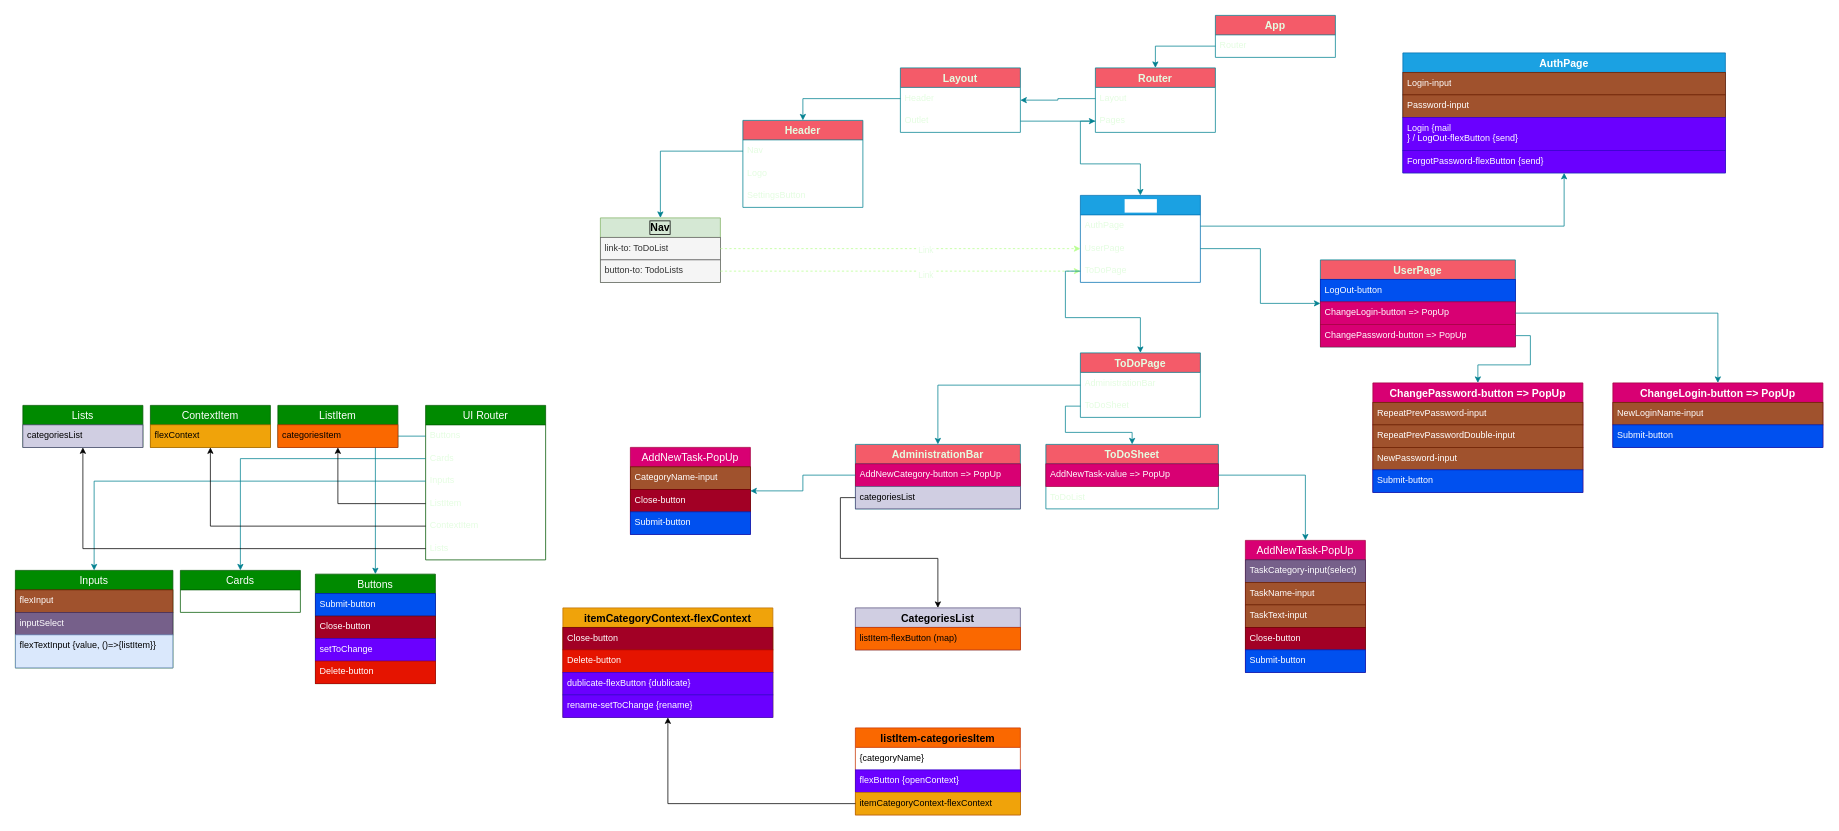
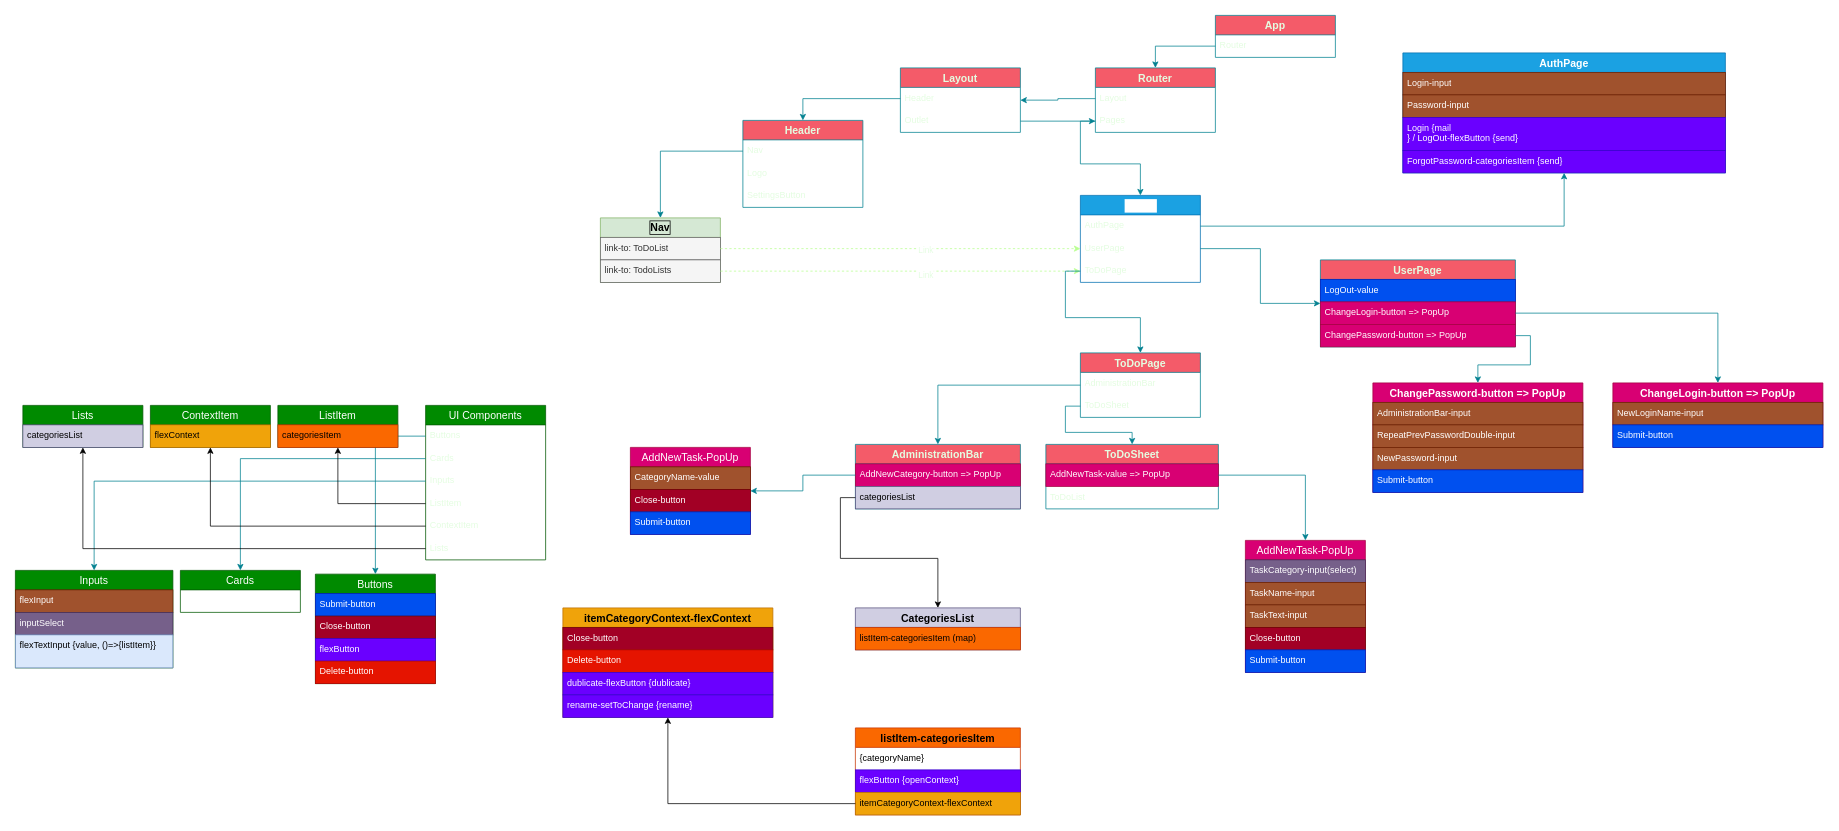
node "ForgotPassword-flexButton {send}": label "ForgotPassword-flexButton {send}" -> "ForgotPassword-categoriesItem {send}"
node "button-to: TodoLists": label "button-to: TodoLists" -> "link-to: TodoLists"
node "LogOut-button": label "LogOut-button" -> "LogOut-value"
node "RepeatPrevPassword-input": label "RepeatPrevPassword-input" -> "AdministrationBar-input"
node "UI Router": label "UI Router" -> "UI Components"
node "CategoryName-input": label "CategoryName-input" -> "CategoryName-value"
node "listItem-flexButton (map)": label "listItem-flexButton (map)" -> "listItem-categoriesItem (map)"
node "setToChange": label "setToChange" -> "flexButton"
